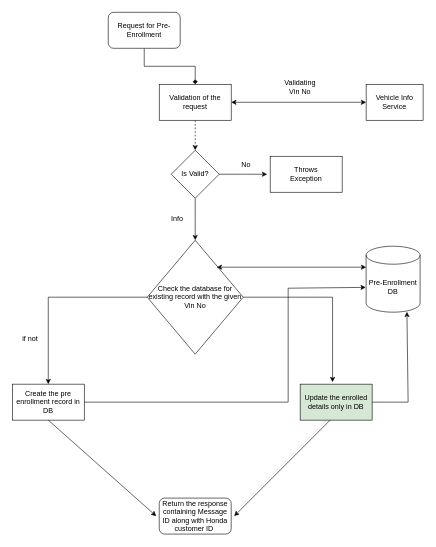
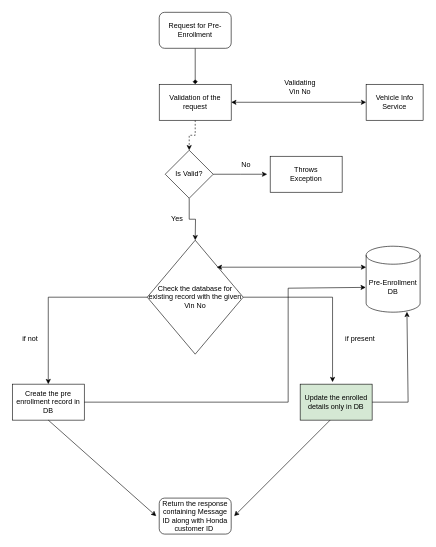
node "Request for Pre-Enrollment": moved (144, 30) -> (195, 30)
node "Is Valid?": moved (195, 174) -> (189, 174)
node "Info": label "Info" -> "Yes"
node "if present": added
